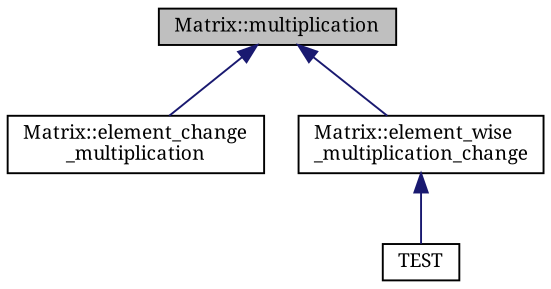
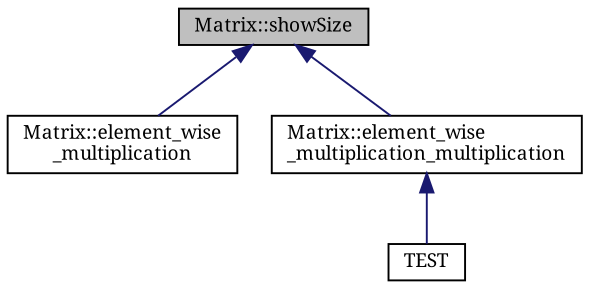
node "Matrix::multiplication": label "Matrix::multiplication" -> "Matrix::showSize"
node "Matrix::element_change _multiplication": label "Matrix::element_change _multiplication" -> "Matrix::element_wise _multiplication"
node "Matrix::element_wise _multiplication_change": label "Matrix::element_wise _multiplication_change" -> "Matrix::element_wise _multiplication_multiplication"
